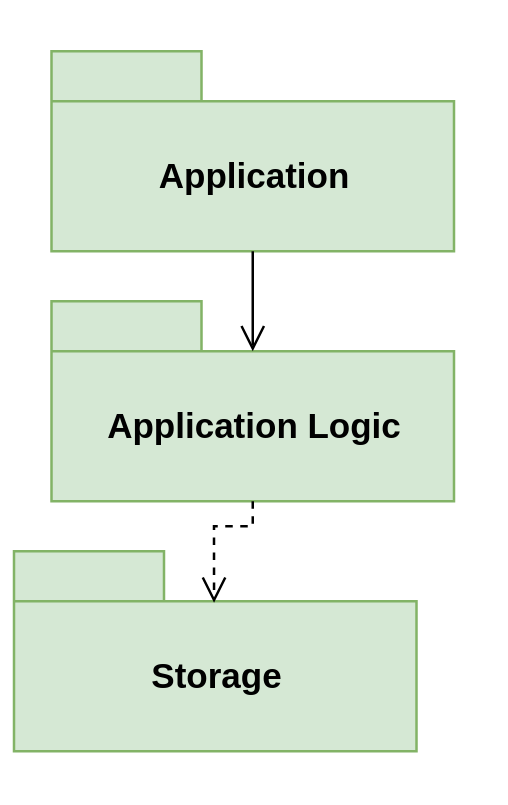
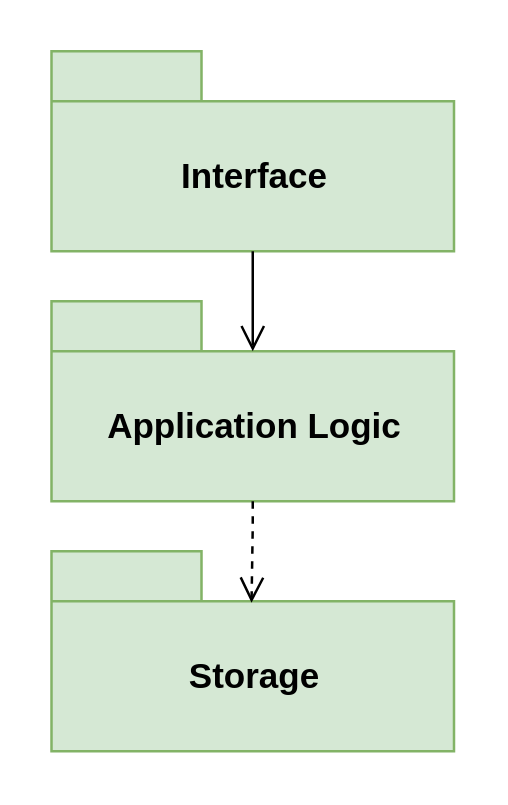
node "Application": label "Application" -> "Interface"
node "Storage": moved (215, 651) -> (253, 651)
